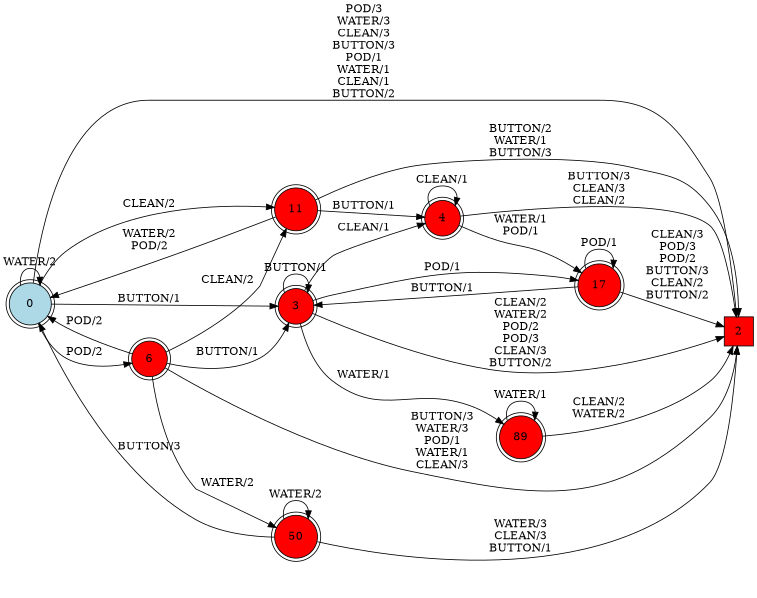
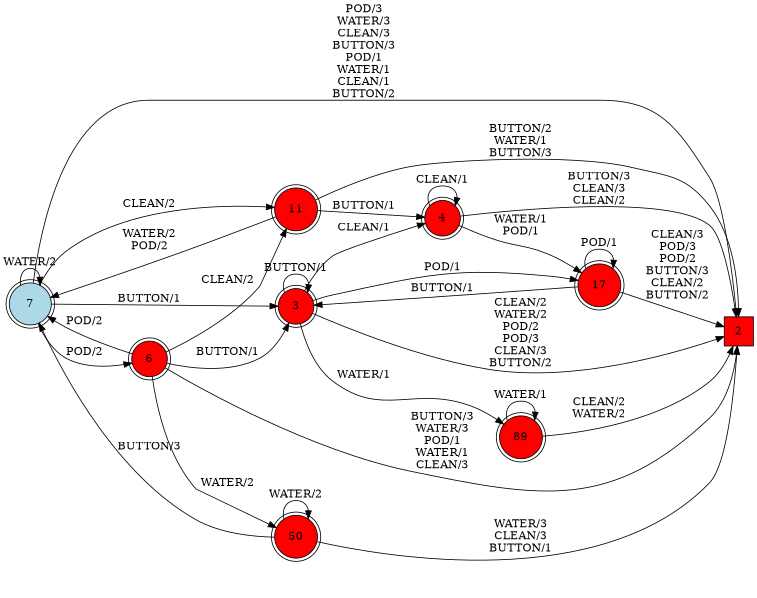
node "0": label "0" -> "7"
